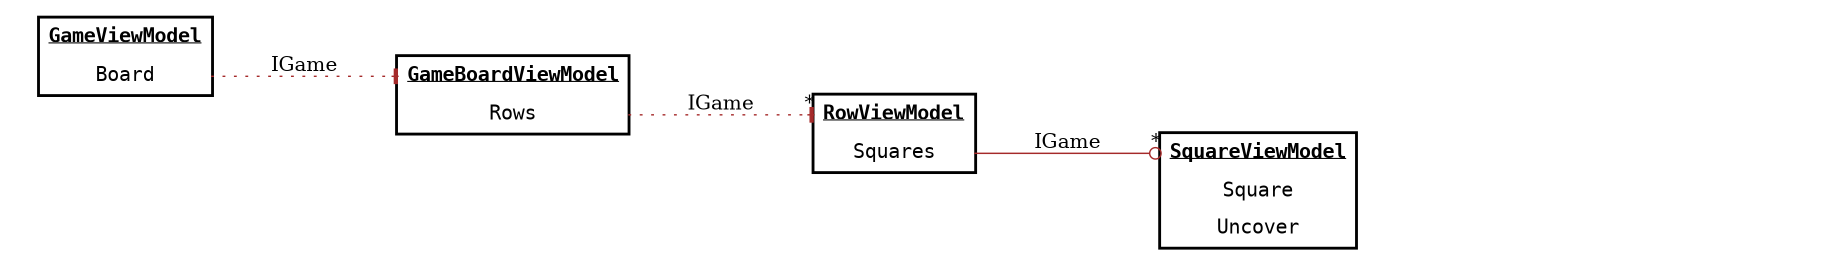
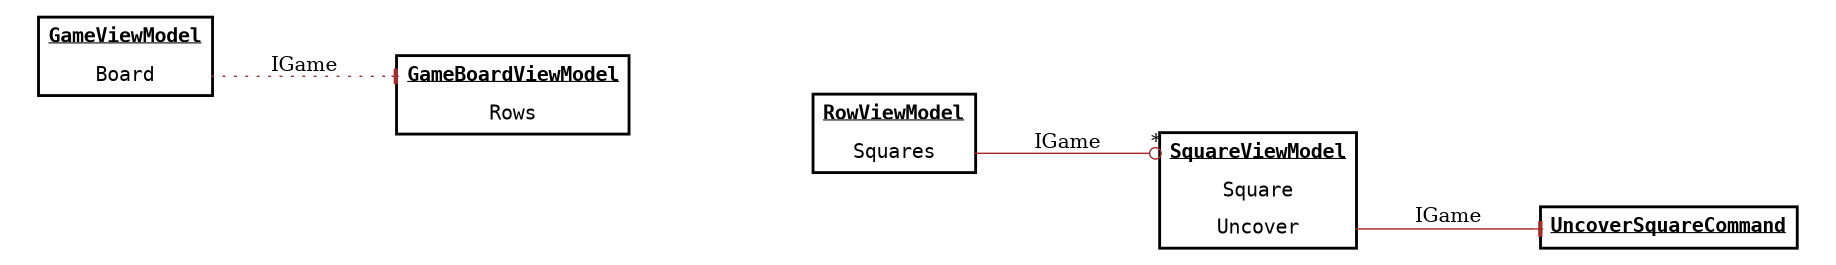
edge "GameBoardViewModel" -> "RowViewModel": removed, label "IGame"
node "UncoverSquareCommand": added
